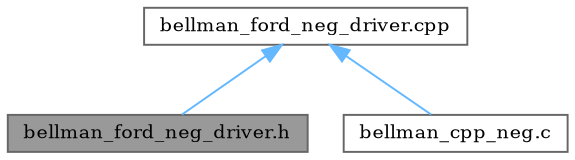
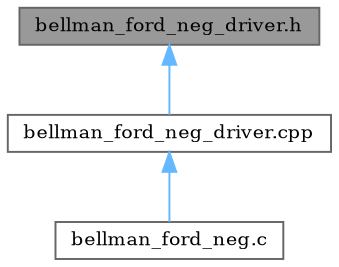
edge "bellman_ford_neg_driver.h" -> "bellman_ford_neg_driver.cpp": reversed
node "bellman_cpp_neg.c": label "bellman_cpp_neg.c" -> "bellman_ford_neg.c"
